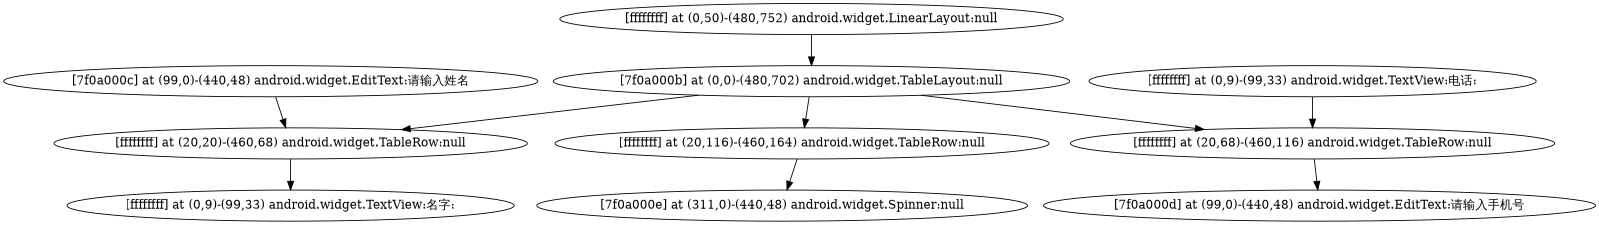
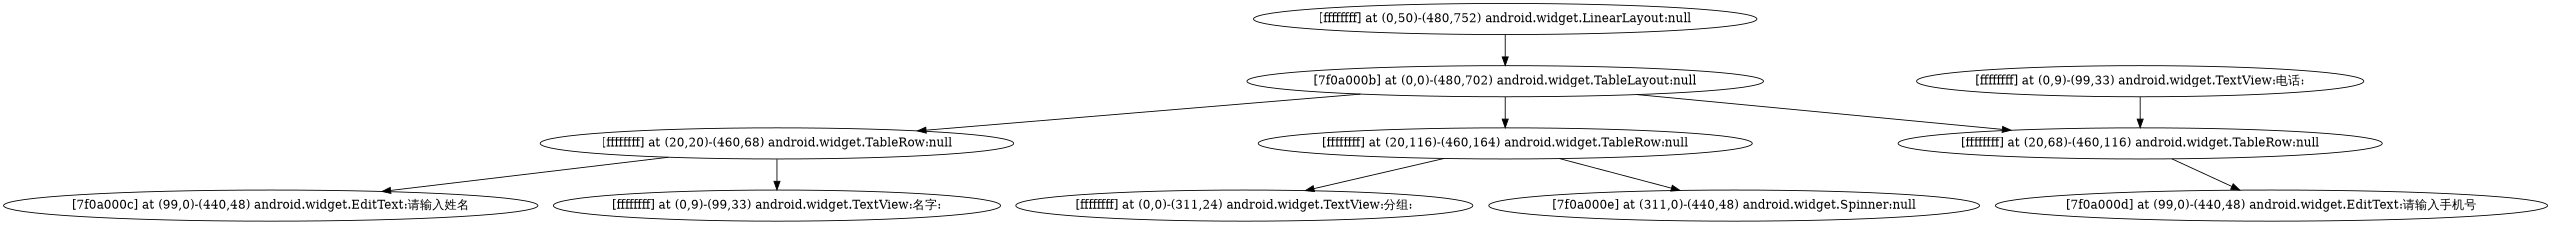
edge "[7f0a000c] at (99,0)-(440,48) android.widget.EditText:请输入姓名" -> "[ffffffff] at (20,20)-(460,68) android.widget.TableRow:null": reversed
node "[ffffffff] at (0,0)-(311,24) android.widget.TextView:分组:": added
